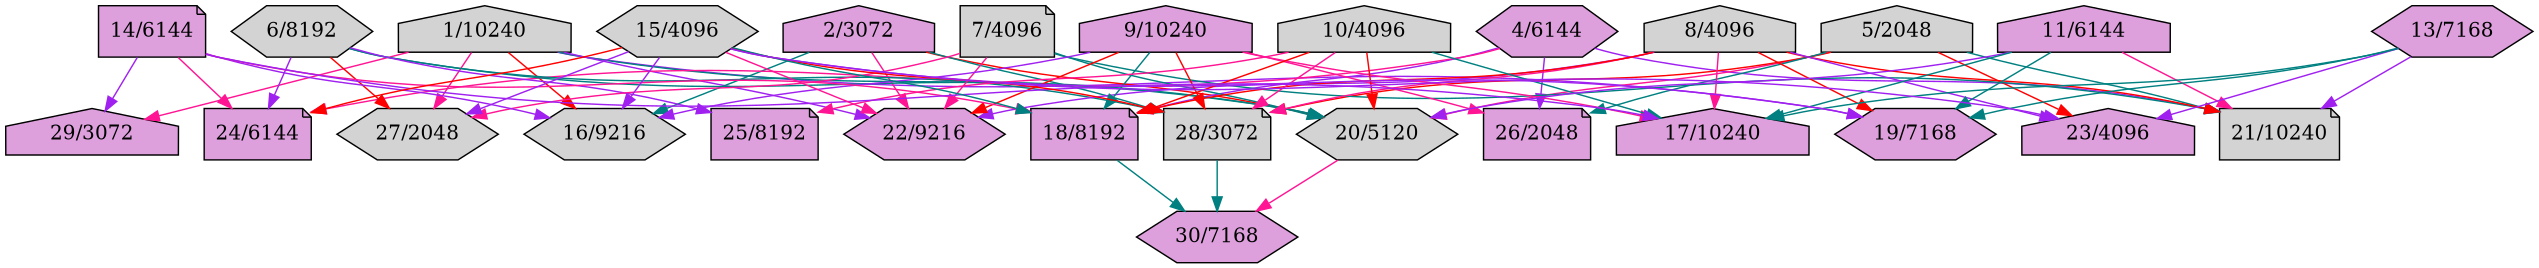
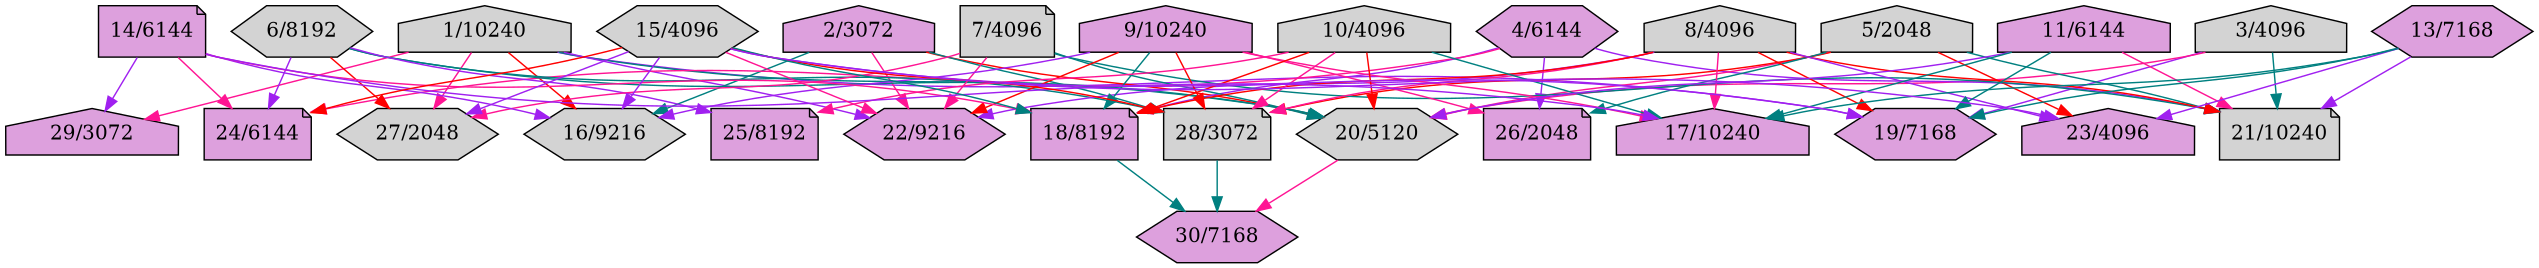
node "3/4096": added
